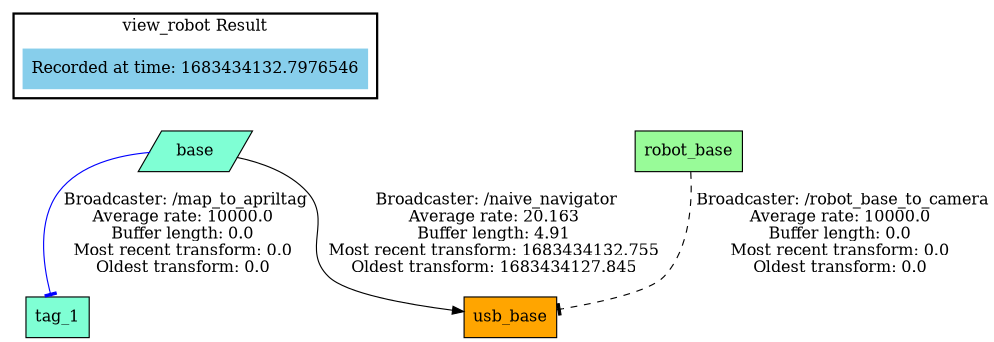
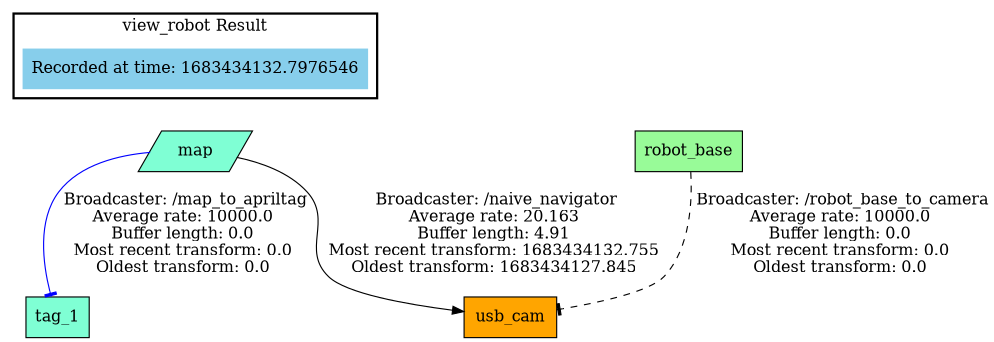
node "base": label "base" -> "map"
node "usb_base": label "usb_base" -> "usb_cam"
